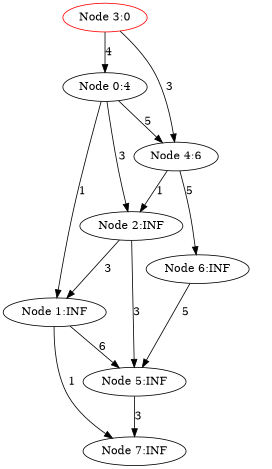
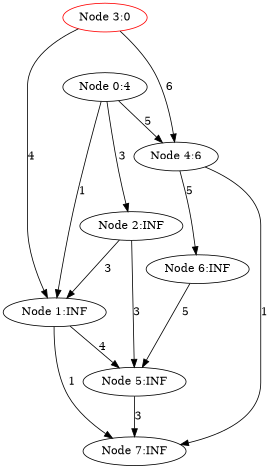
edge "Node 3:0" -> "Node 0:4": now "Node 3:0" -> "Node 1:INF"
edge "Node 3:0" -> "Node 4:6": label "3" -> "6"
edge "Node 4:6" -> "Node 2:INF": now "Node 4:6" -> "Node 7:INF"
edge "Node 1:INF" -> "Node 5:INF": label "6" -> "4"
